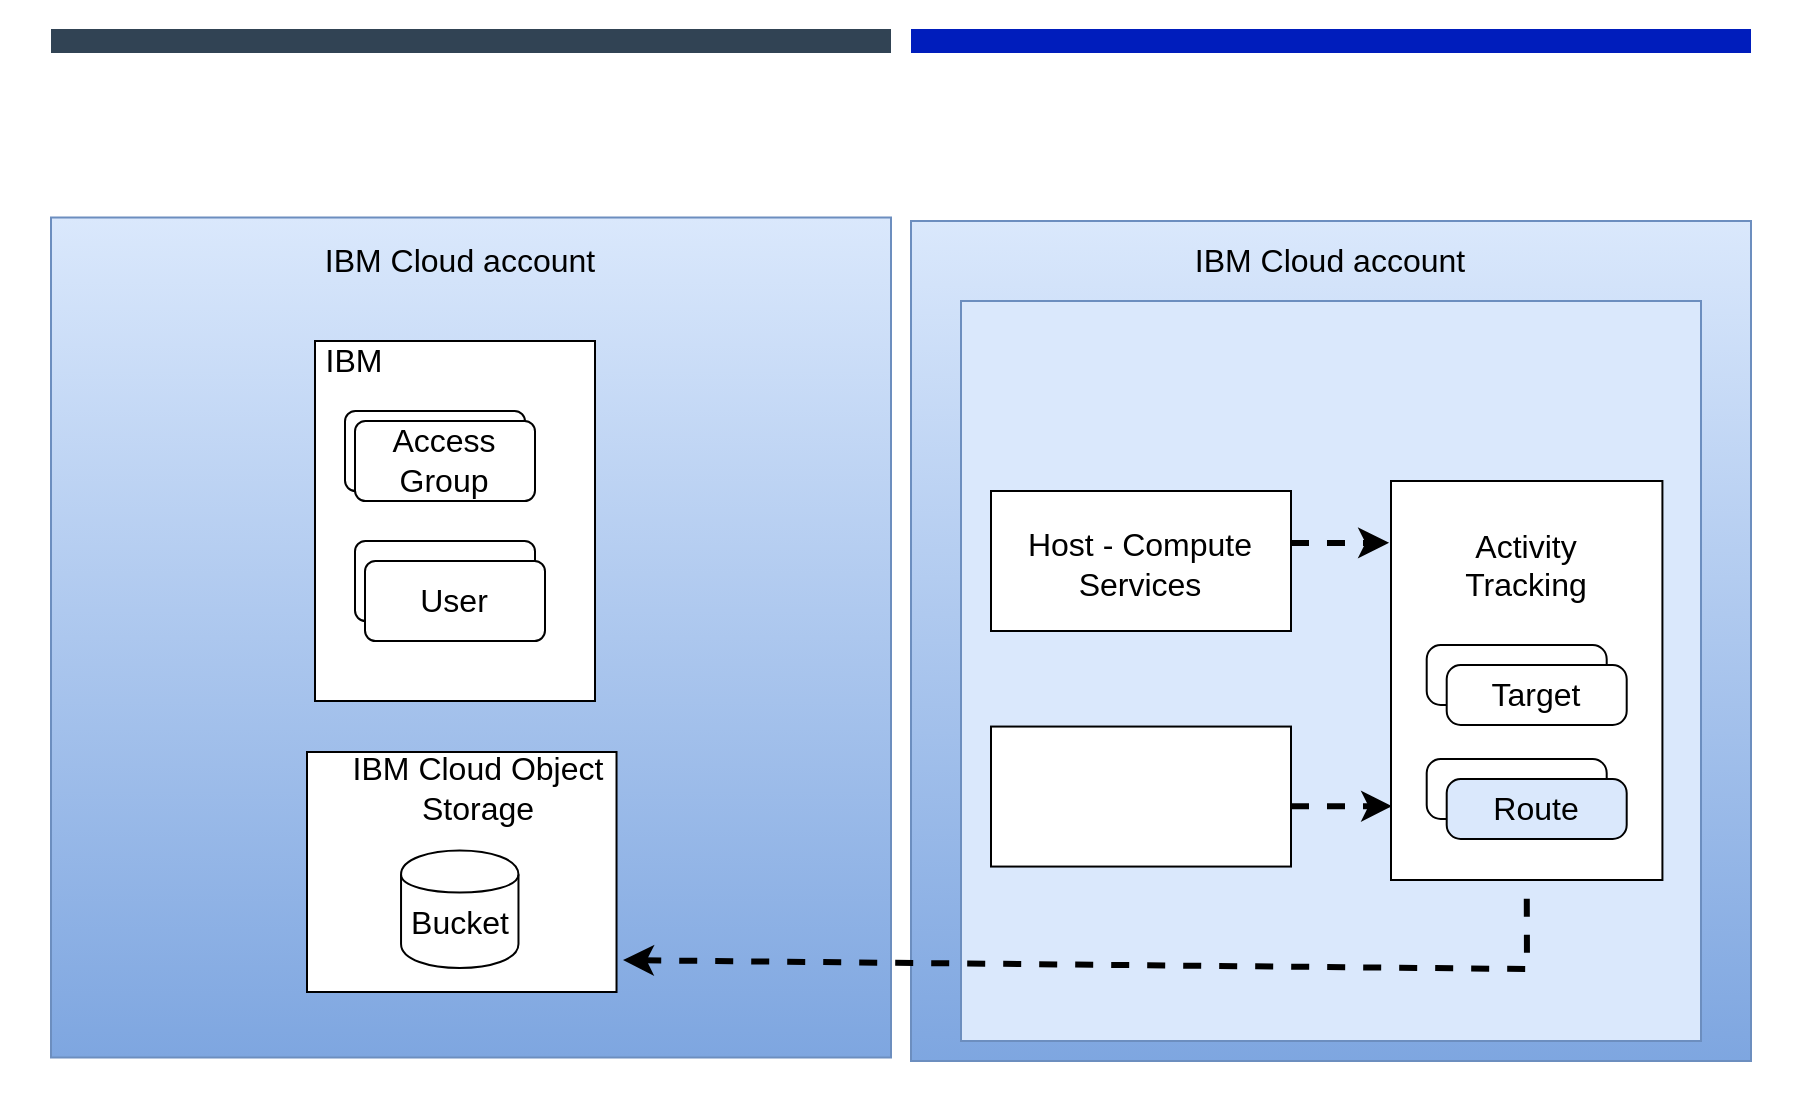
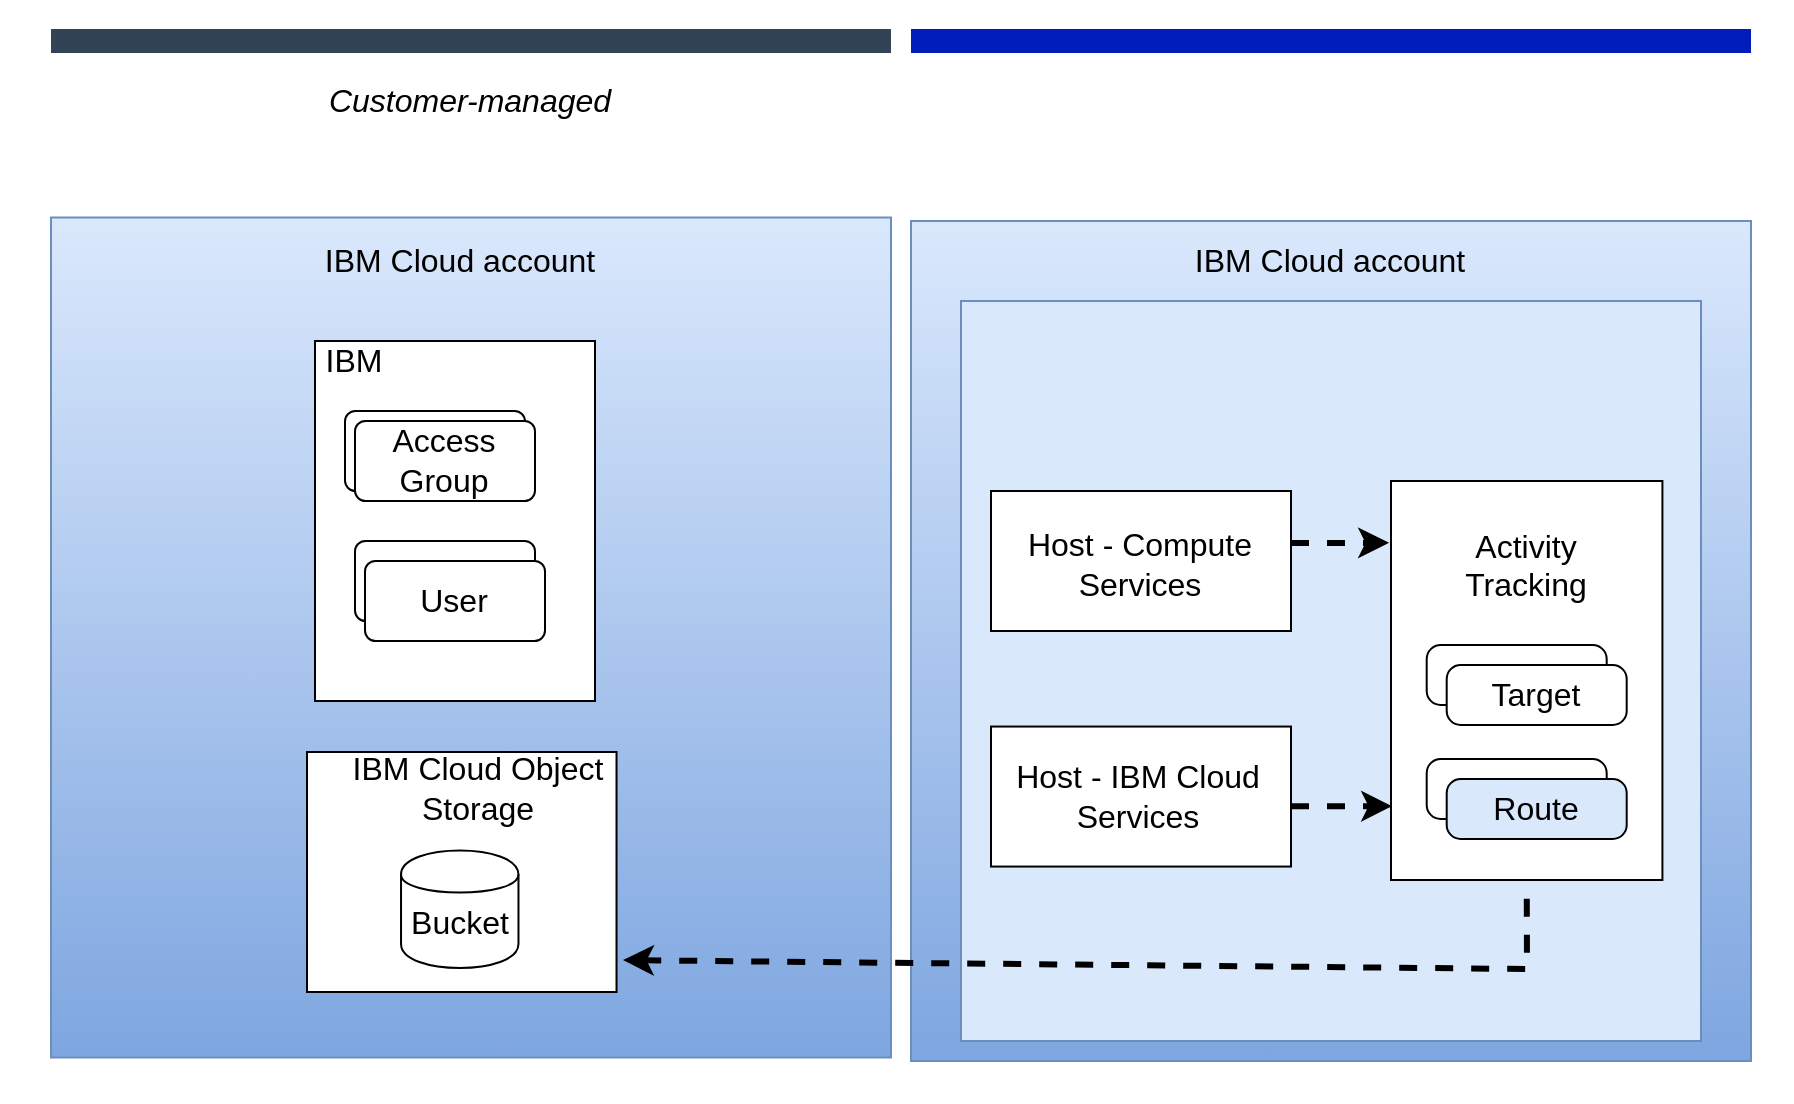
node "Customer-managed": added
node "Host - IBM Cloud Services": added
